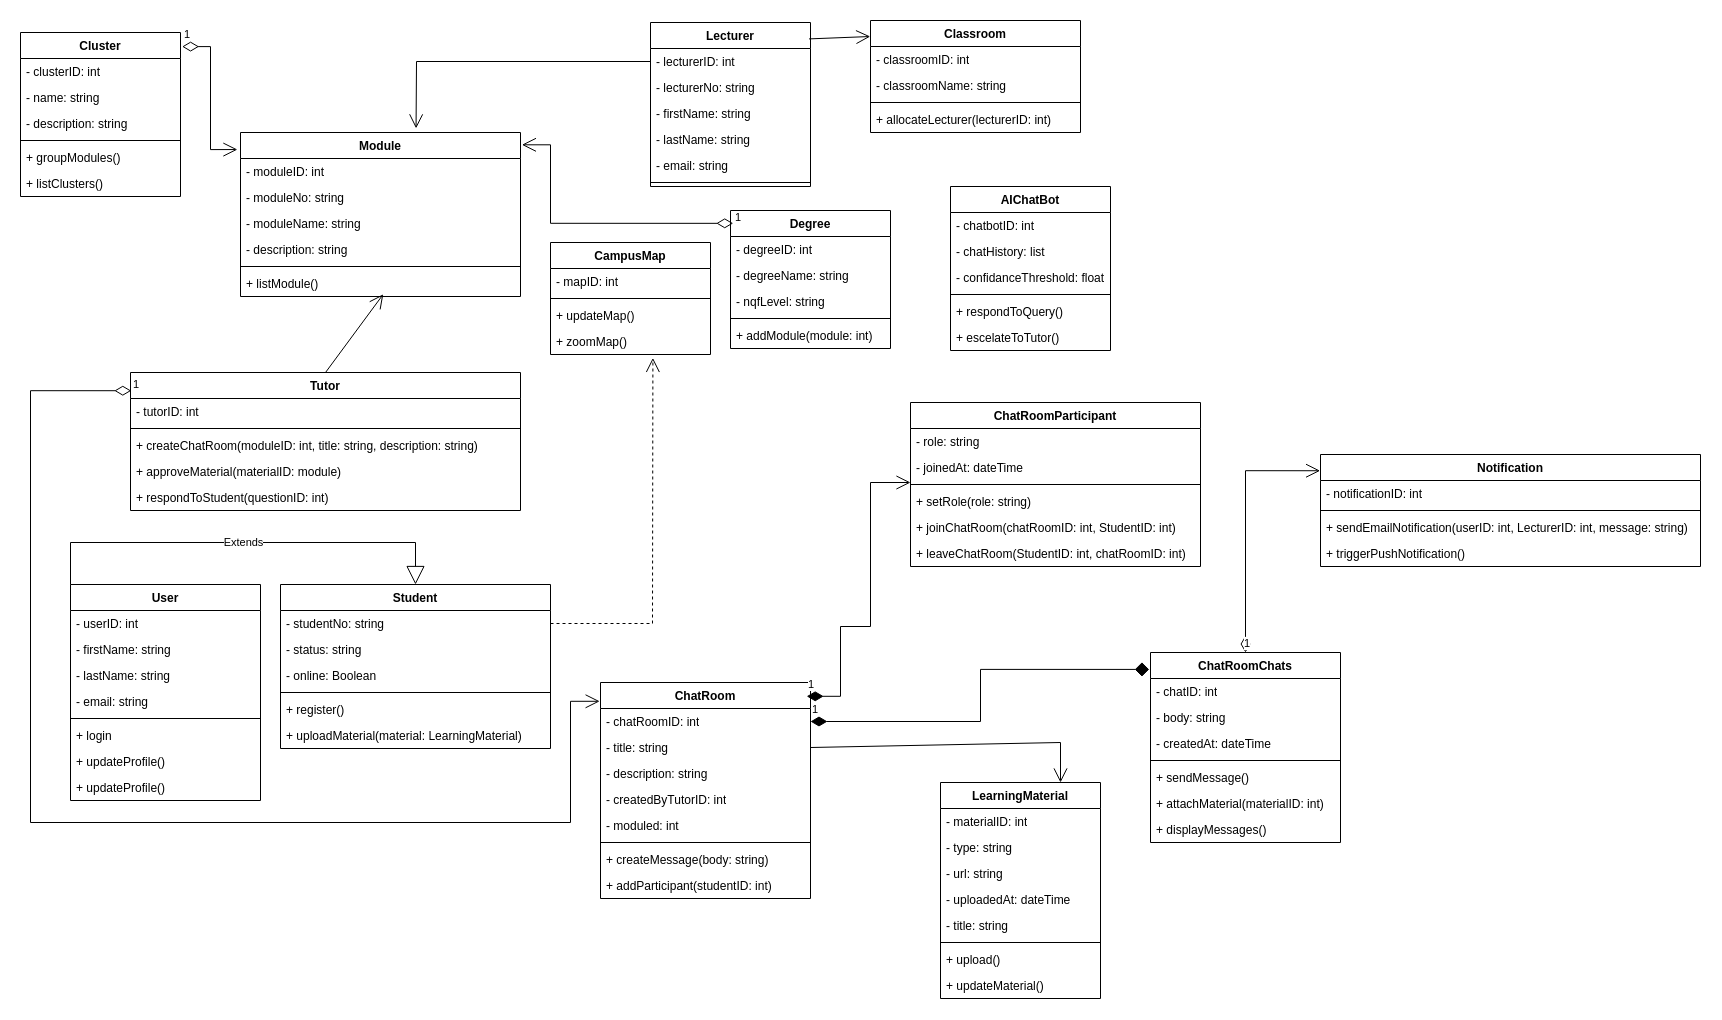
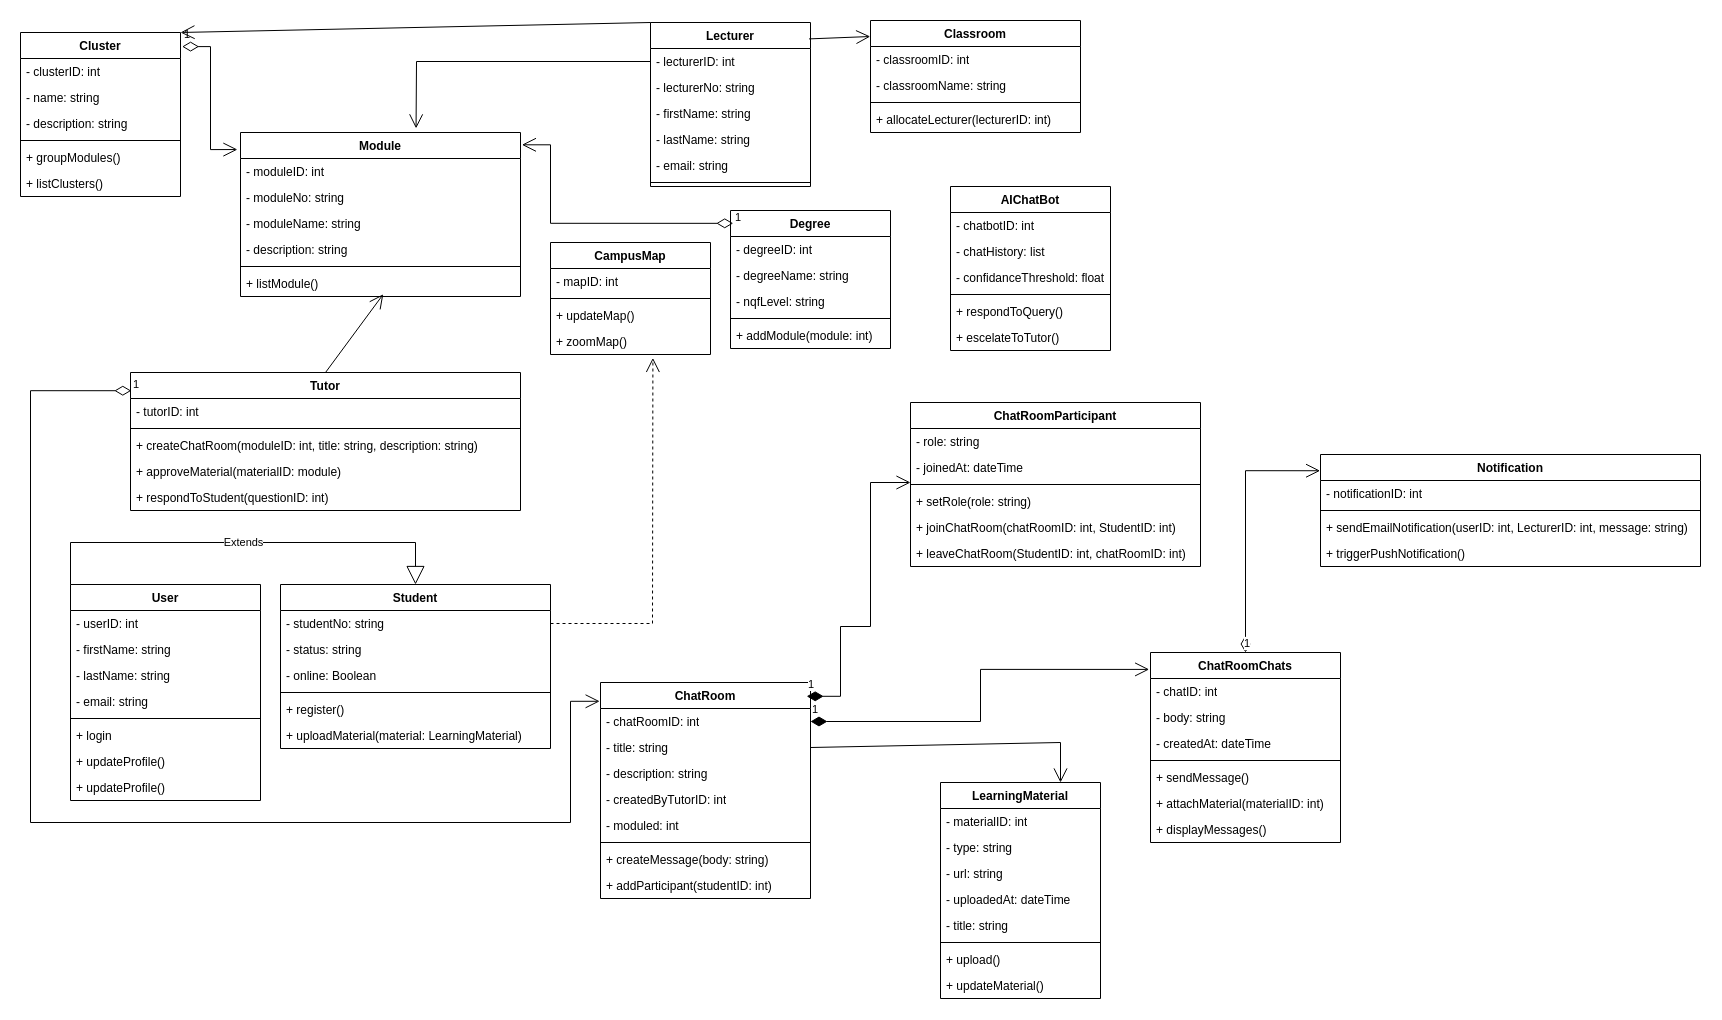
edge "Lecturer" -> "Cluster": added
edge "- chatRoomID: int" -- "ChatRoomChats": arrowhead diamond -> open
